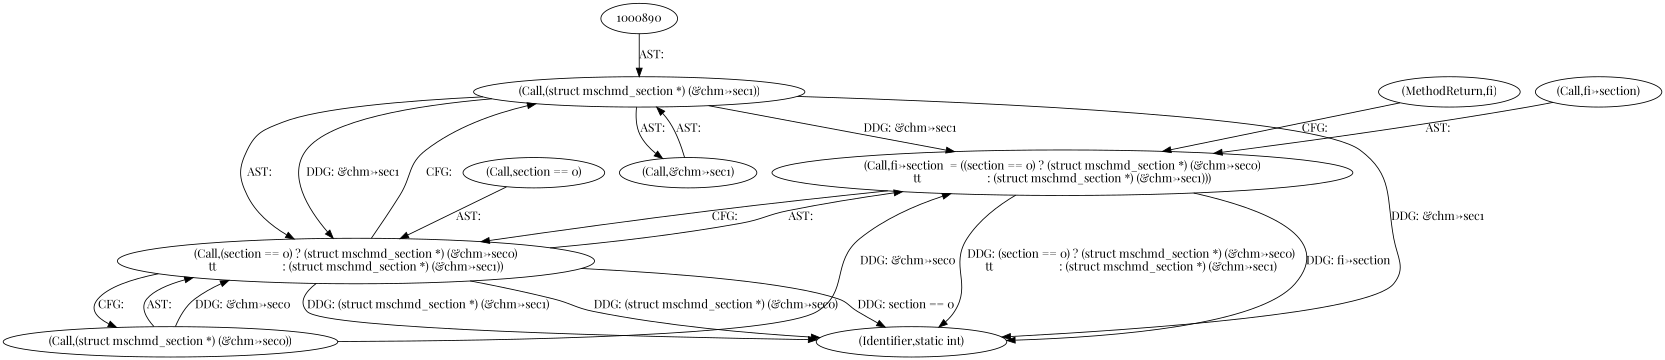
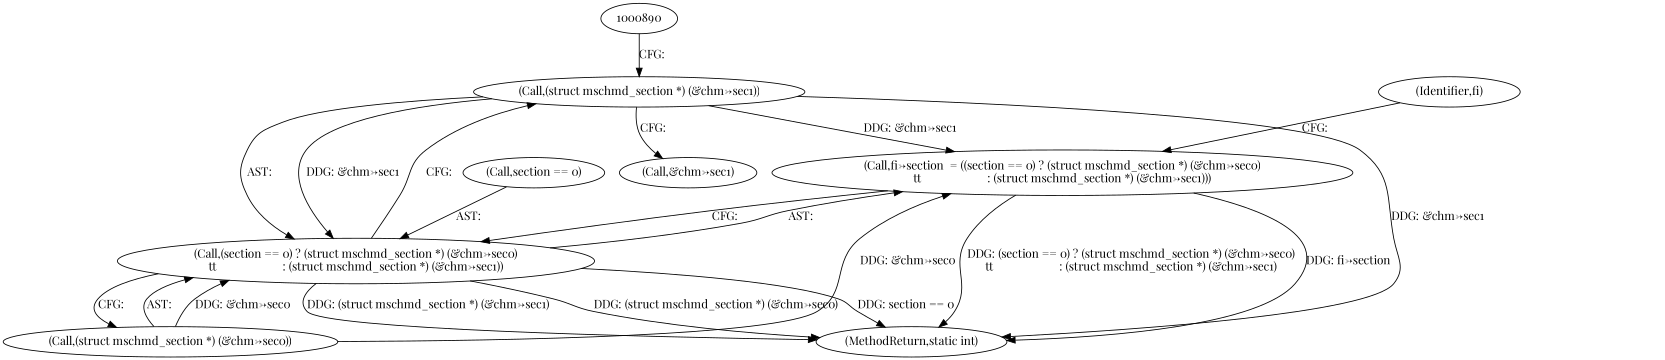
edge "1000890" -> "(Call,(struct mschmd_section *) (&chm->sec1))": label "AST: " -> "CFG: "
node "(MethodReturn,fi)": label "(MethodReturn,fi)" -> "(Identifier,fi)"
node "(Call,fi->section)": removed
edge "(Call,(struct mschmd_section *) (&chm->sec1))" -> "(Call,&chm->sec1)": label "AST: " -> "CFG: "
edge "(Call,&chm->sec1)" -> "(Call,(struct mschmd_section *) (&chm->sec1))": removed, label "AST:"
node "(Identifier,static int)": label "(Identifier,static int)" -> "(MethodReturn,static int)"
